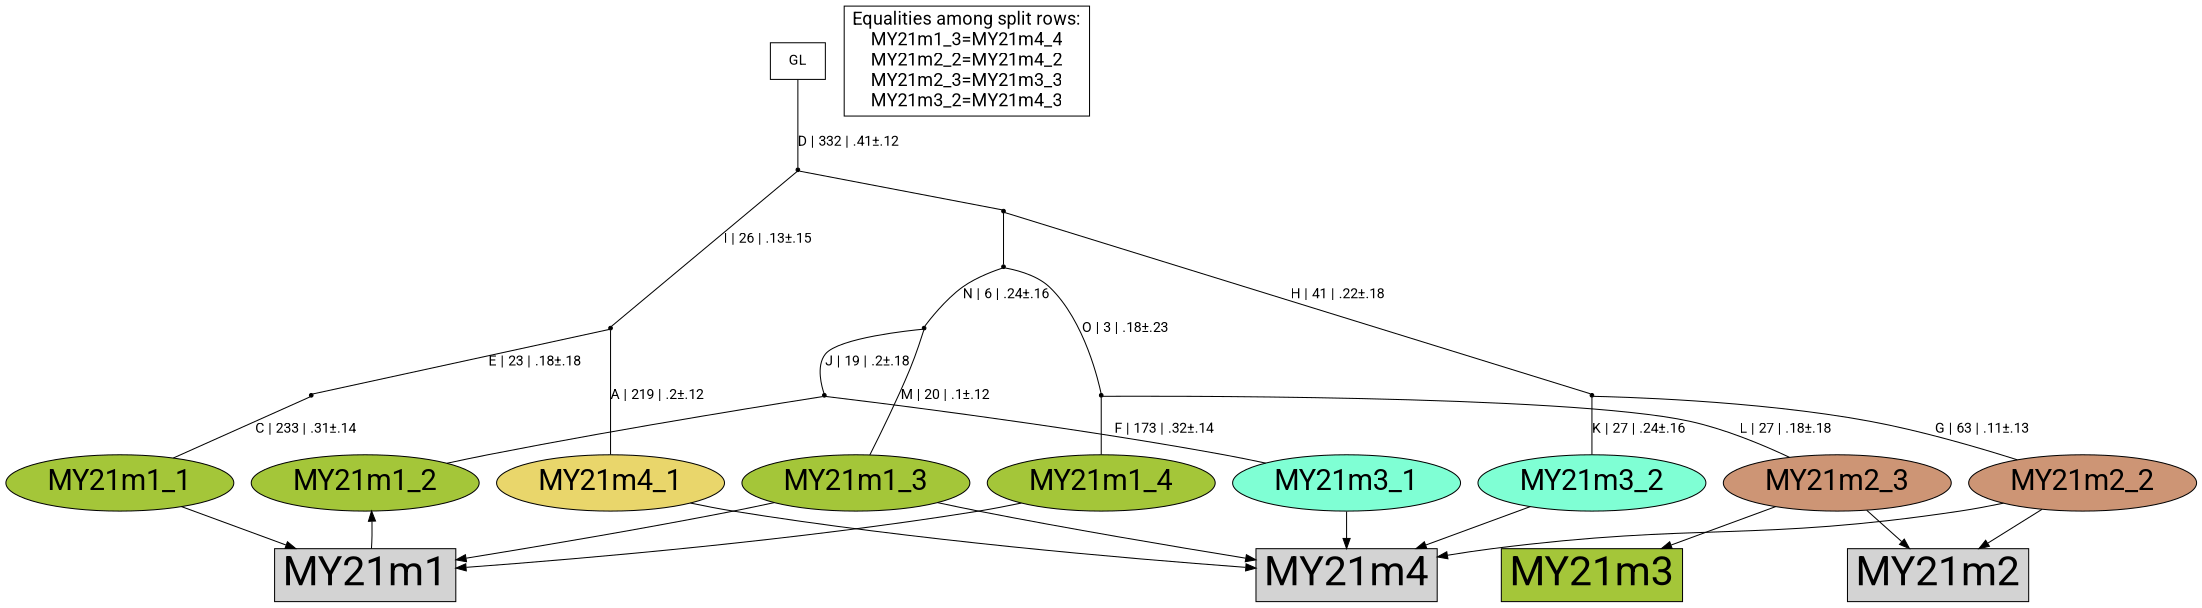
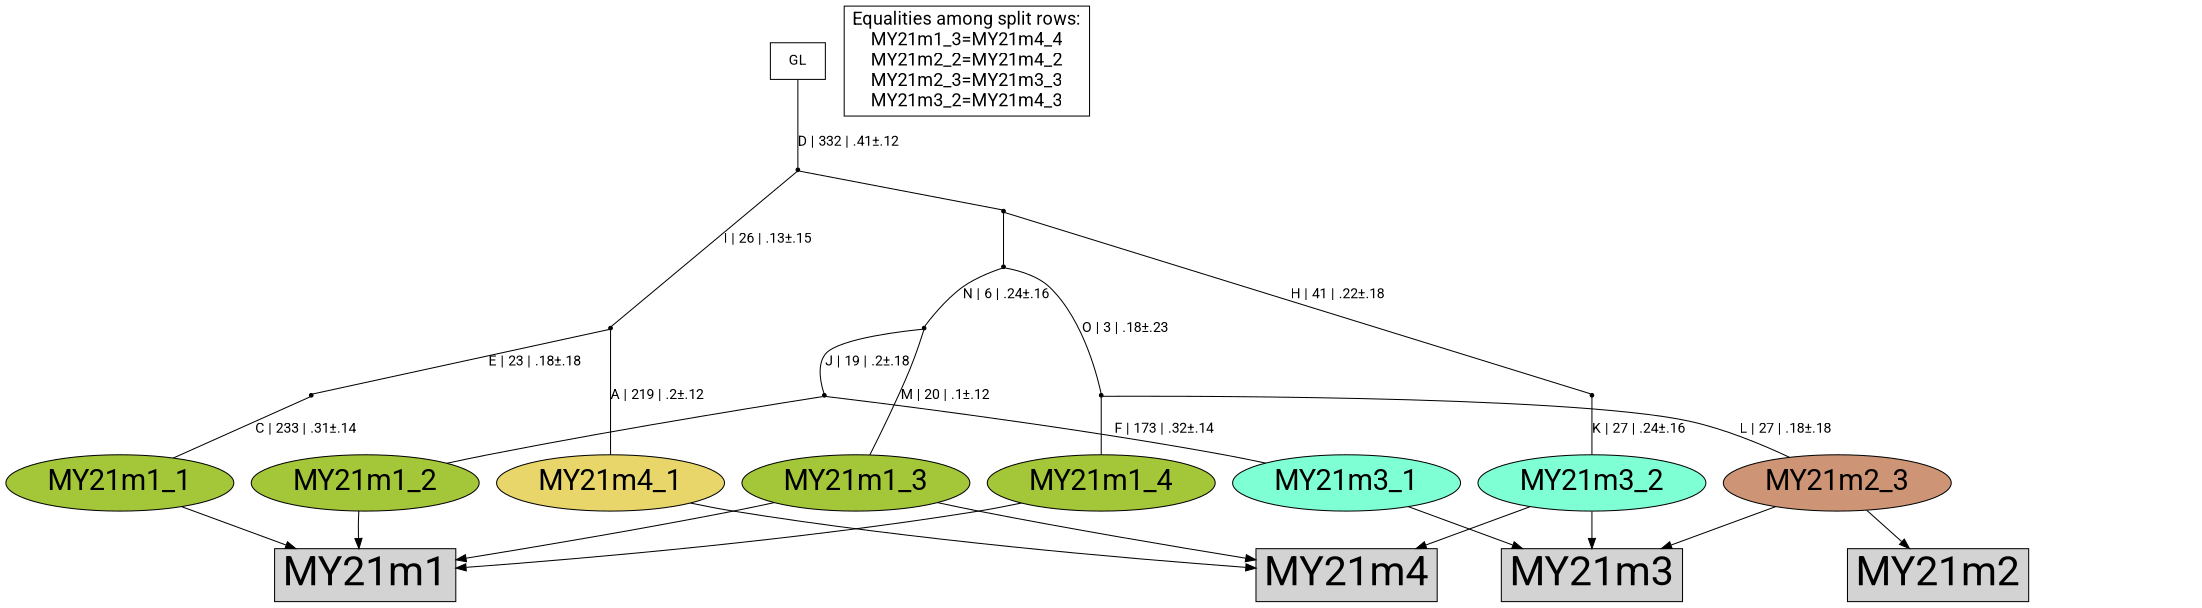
node "MY21m2_2": removed
edge "MY21m3_1" -> "MY21m4": now "MY21m3_1" -> "MY21m3"
edge "MY21m3_2" -> "MY21m3": added
edge "MY21m1" -> "MY21m1_2": reversed
node "MY21m3": fillcolor #a4c639 -> lightgrey
